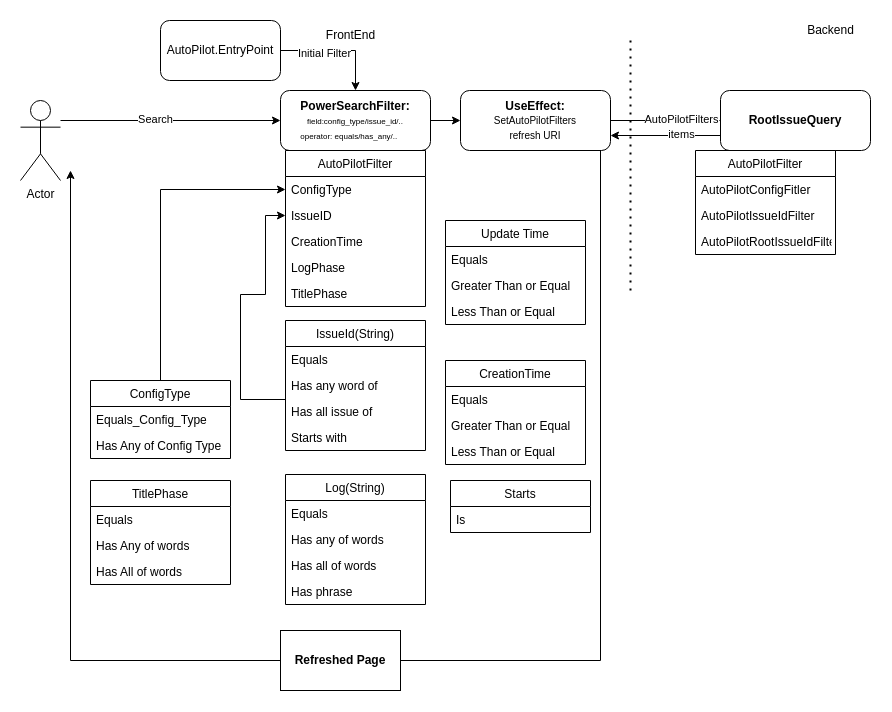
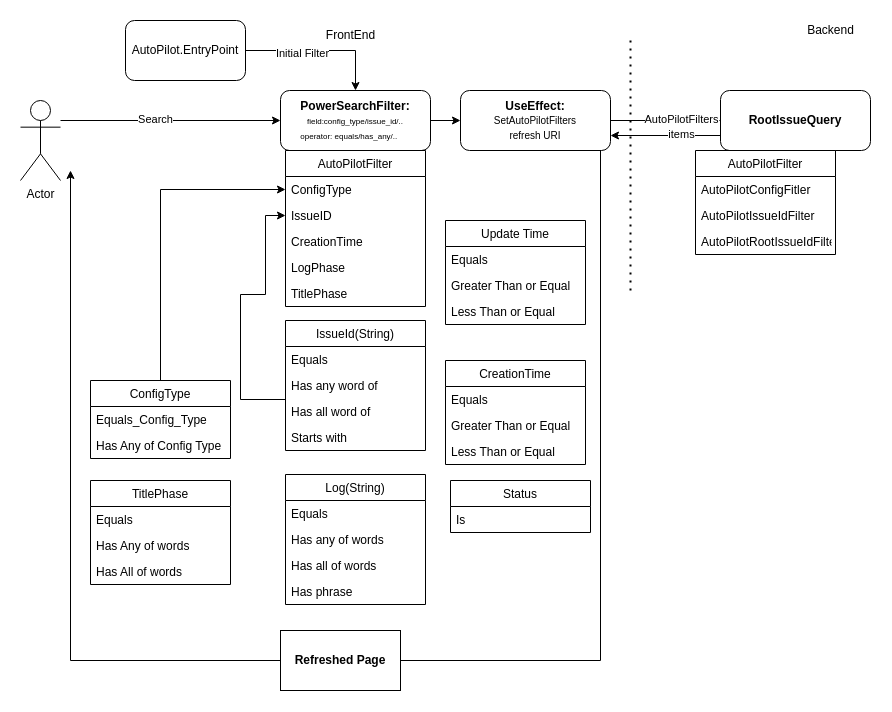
node "AutoPilot.EntryPoint": moved (221, 51) -> (186, 51)
node "Has all issue of": label "Has all issue of" -> "Has all word of"
node "Starts": label "Starts" -> "Status"
